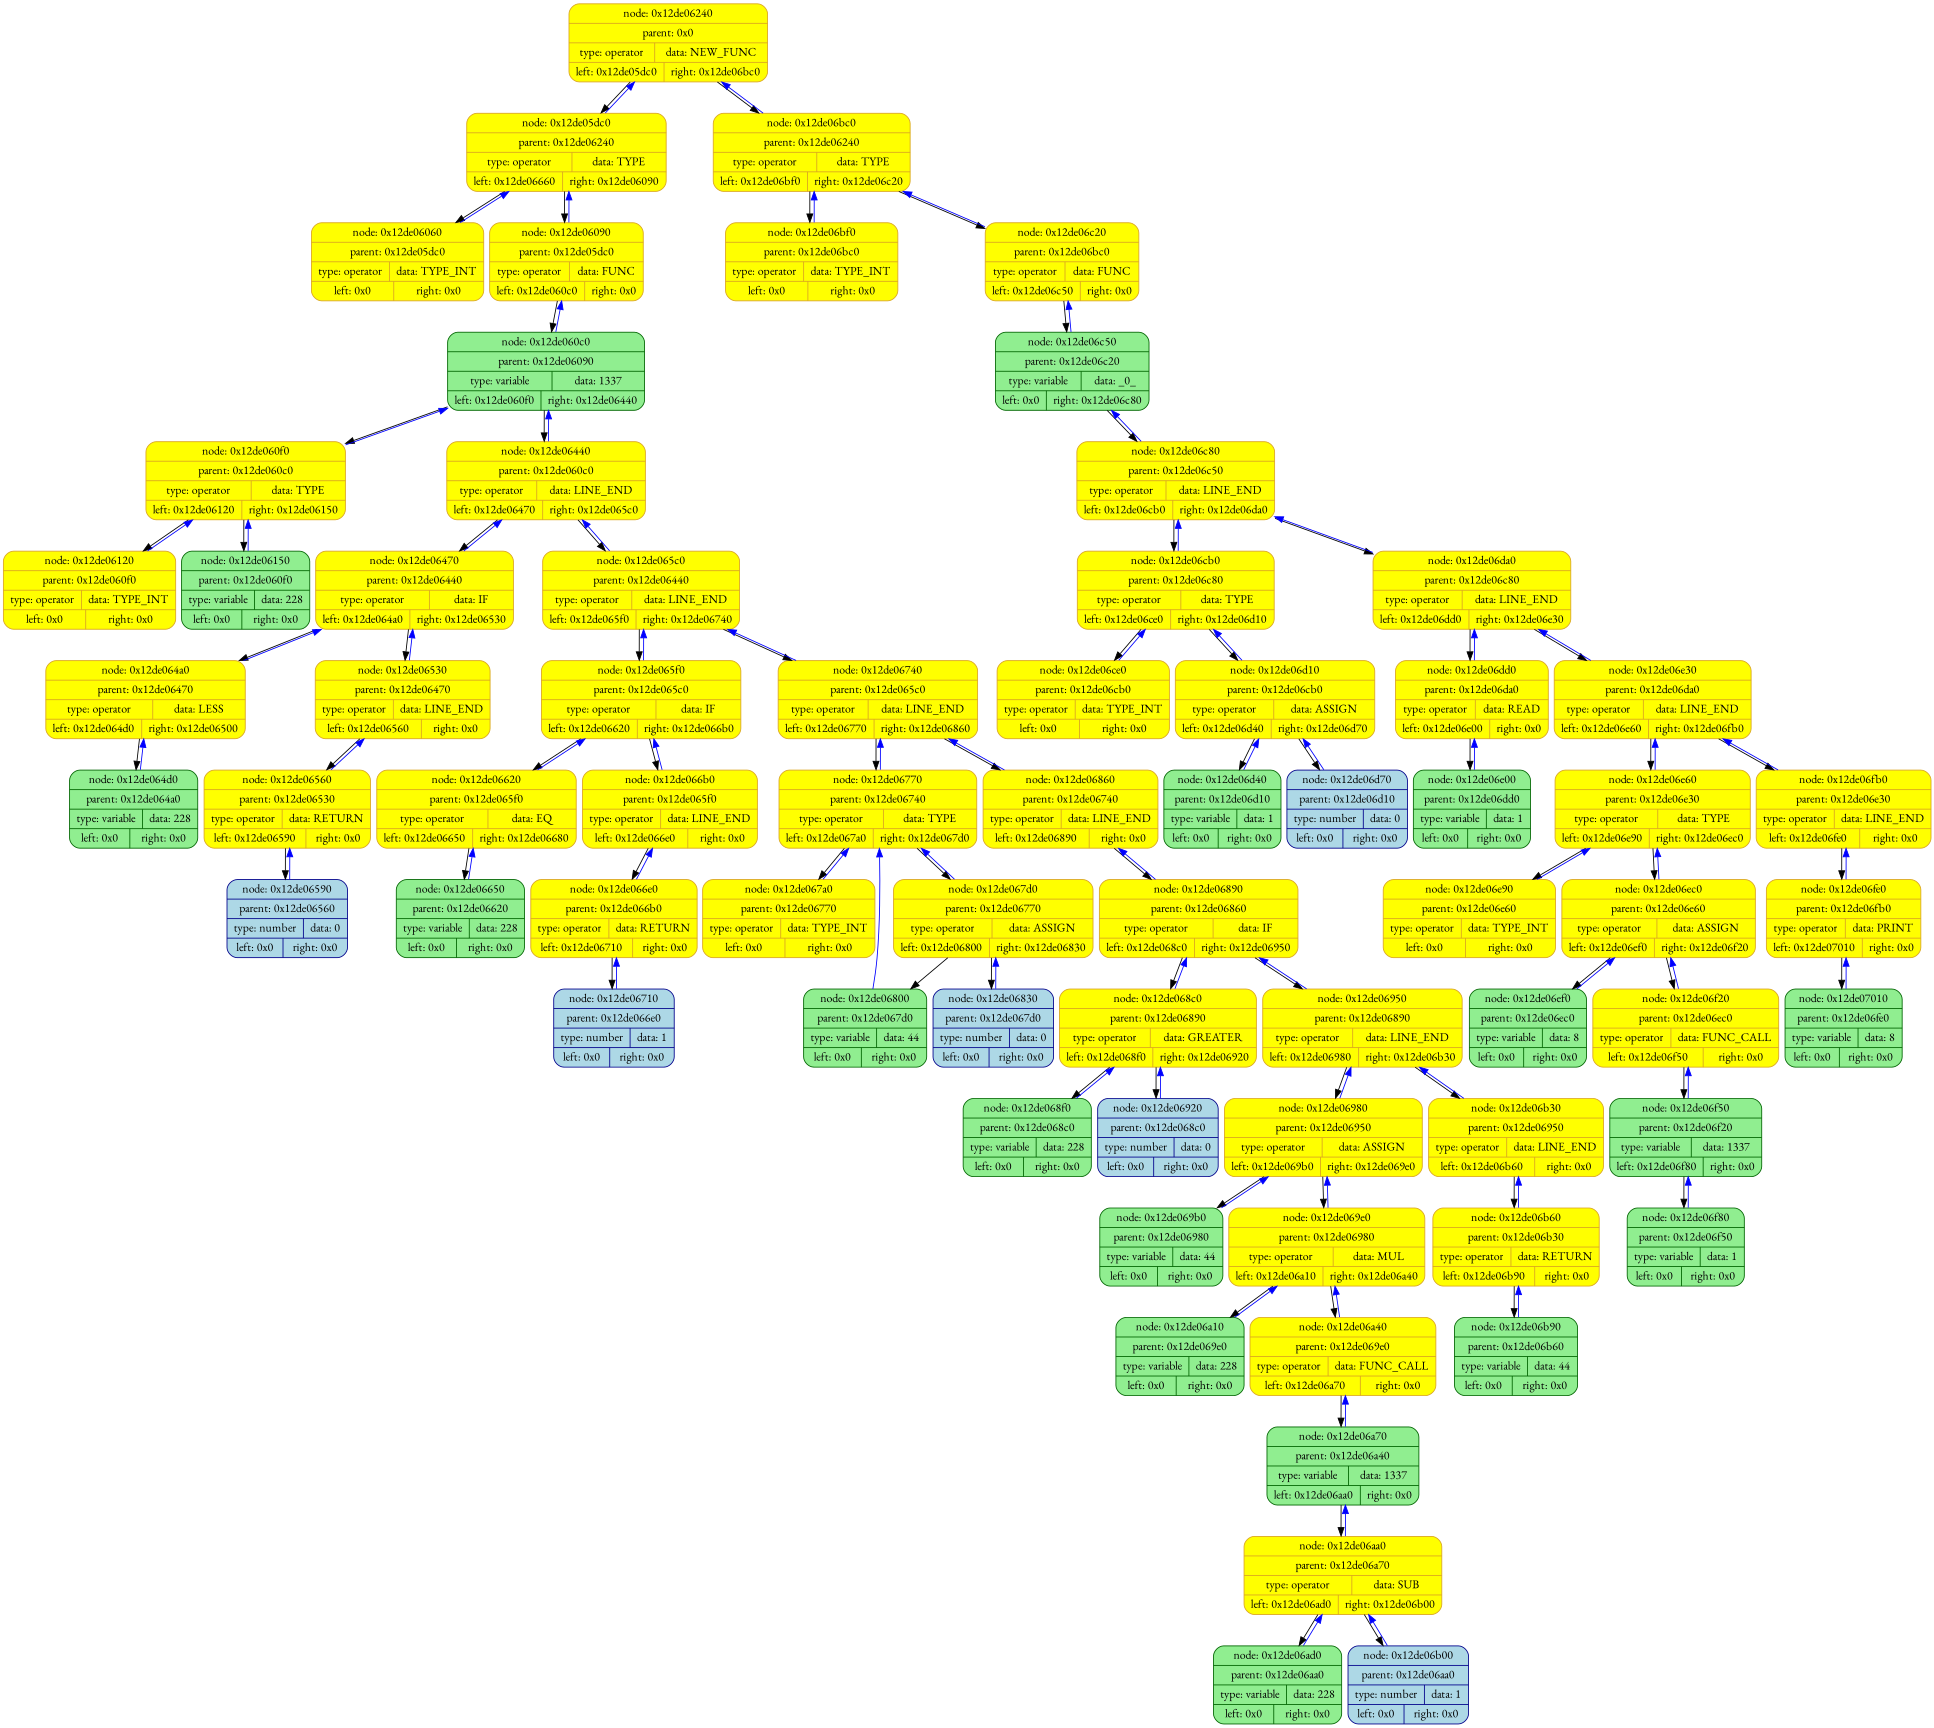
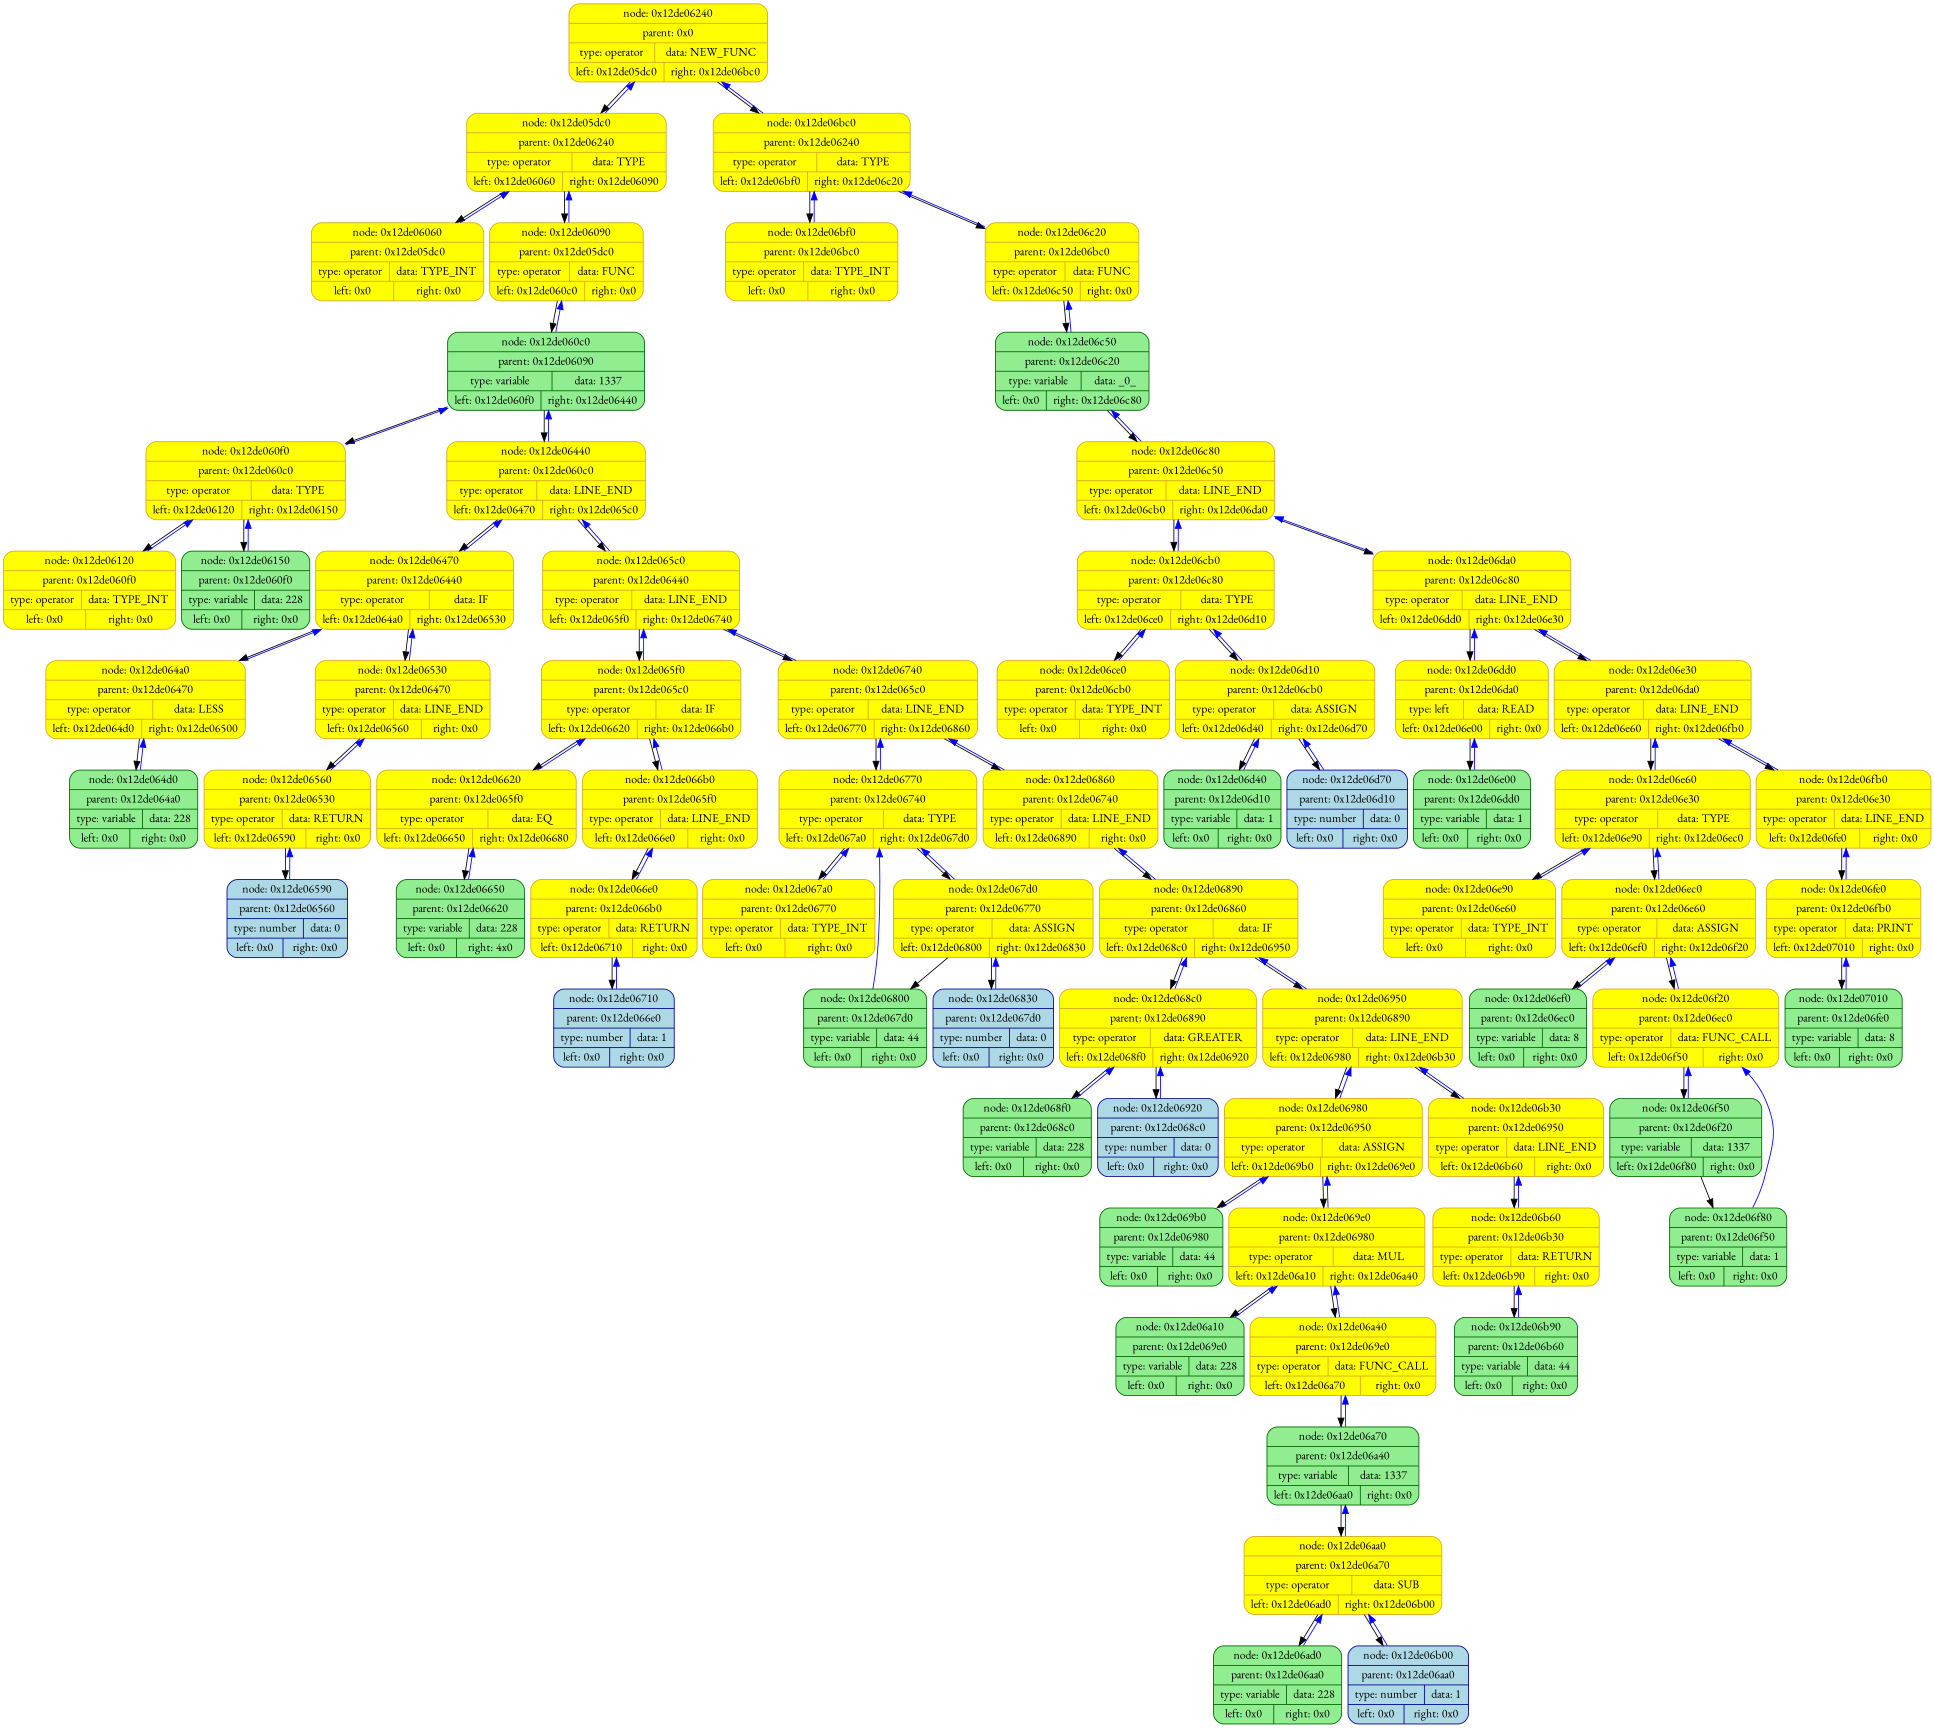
node "node: 0x12de05dc0": text "left: 0x12de06660" -> "left: 0x12de06060"
node "node: 0x12de06dd0": text "type: operator" -> "type: left"
node "node: 0x12de06650": text "right: 0x0" -> "right: 4x0"
edge "node: 0x12de06f80" -> "node: 0x12de06f50": now "node: 0x12de06f80" -> "node: 0x12de06f20"
